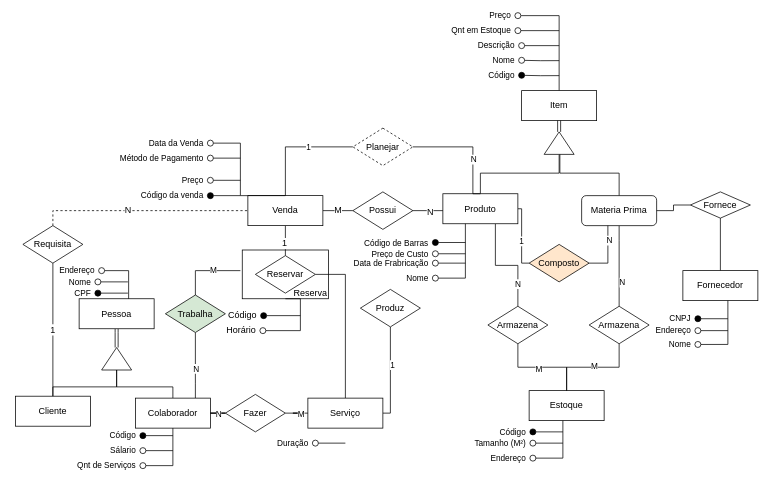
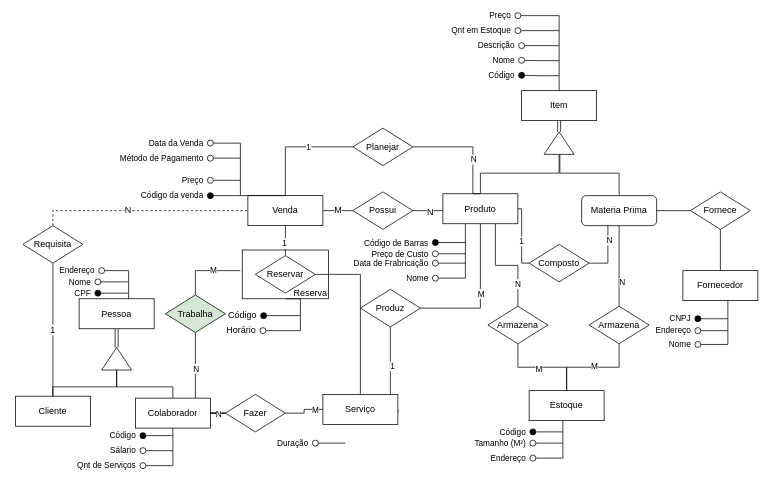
node "Planejar": style dashed -> solid
node "Fornece": size 60x26 -> 60x38
node "Composto": fillcolor #ffe6cc -> #ffffff
edge "Produto" -- "Produz": added, label "M"
node "Serviço": moved (345, 413) -> (360, 409)
